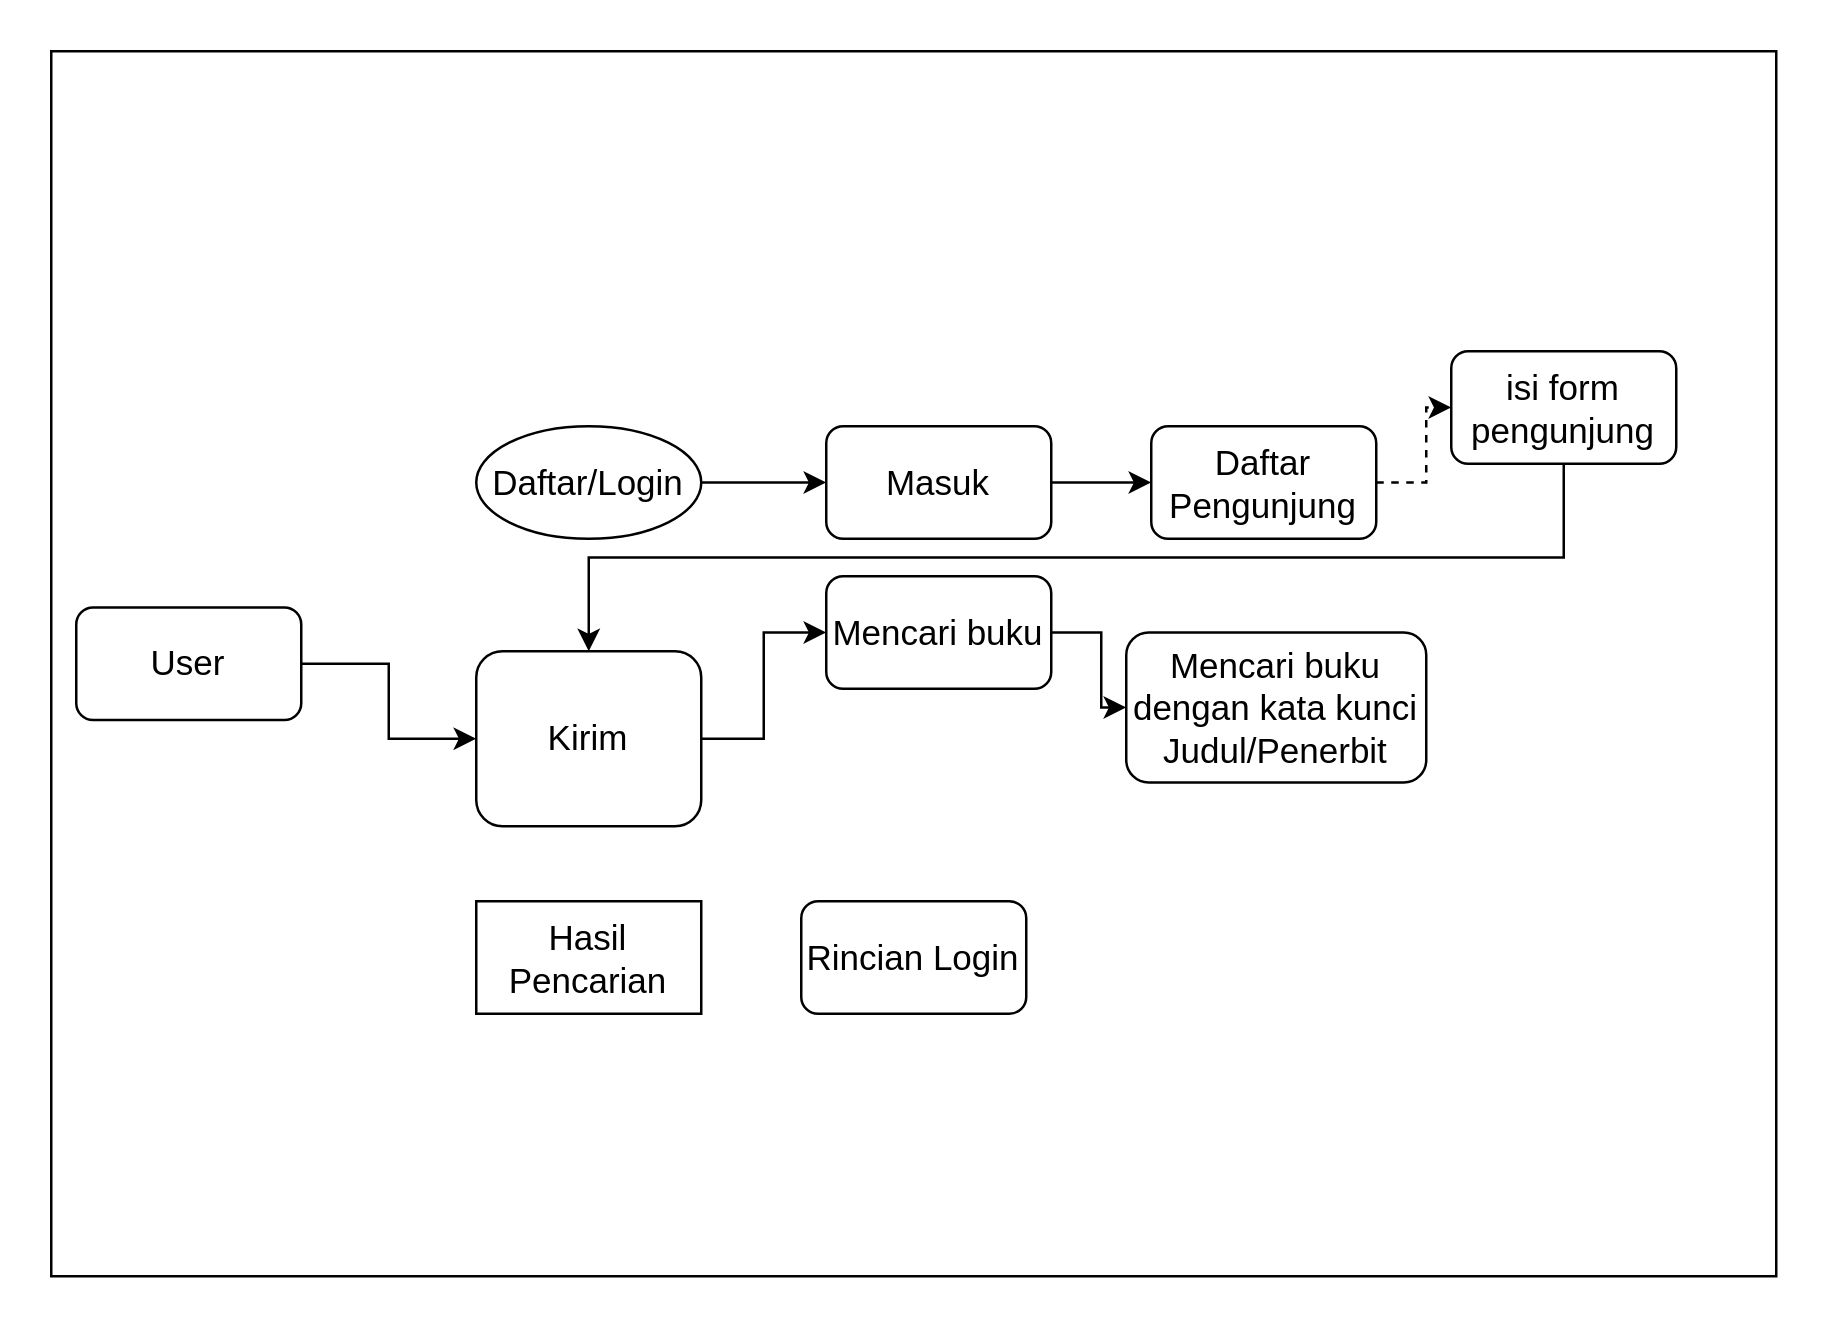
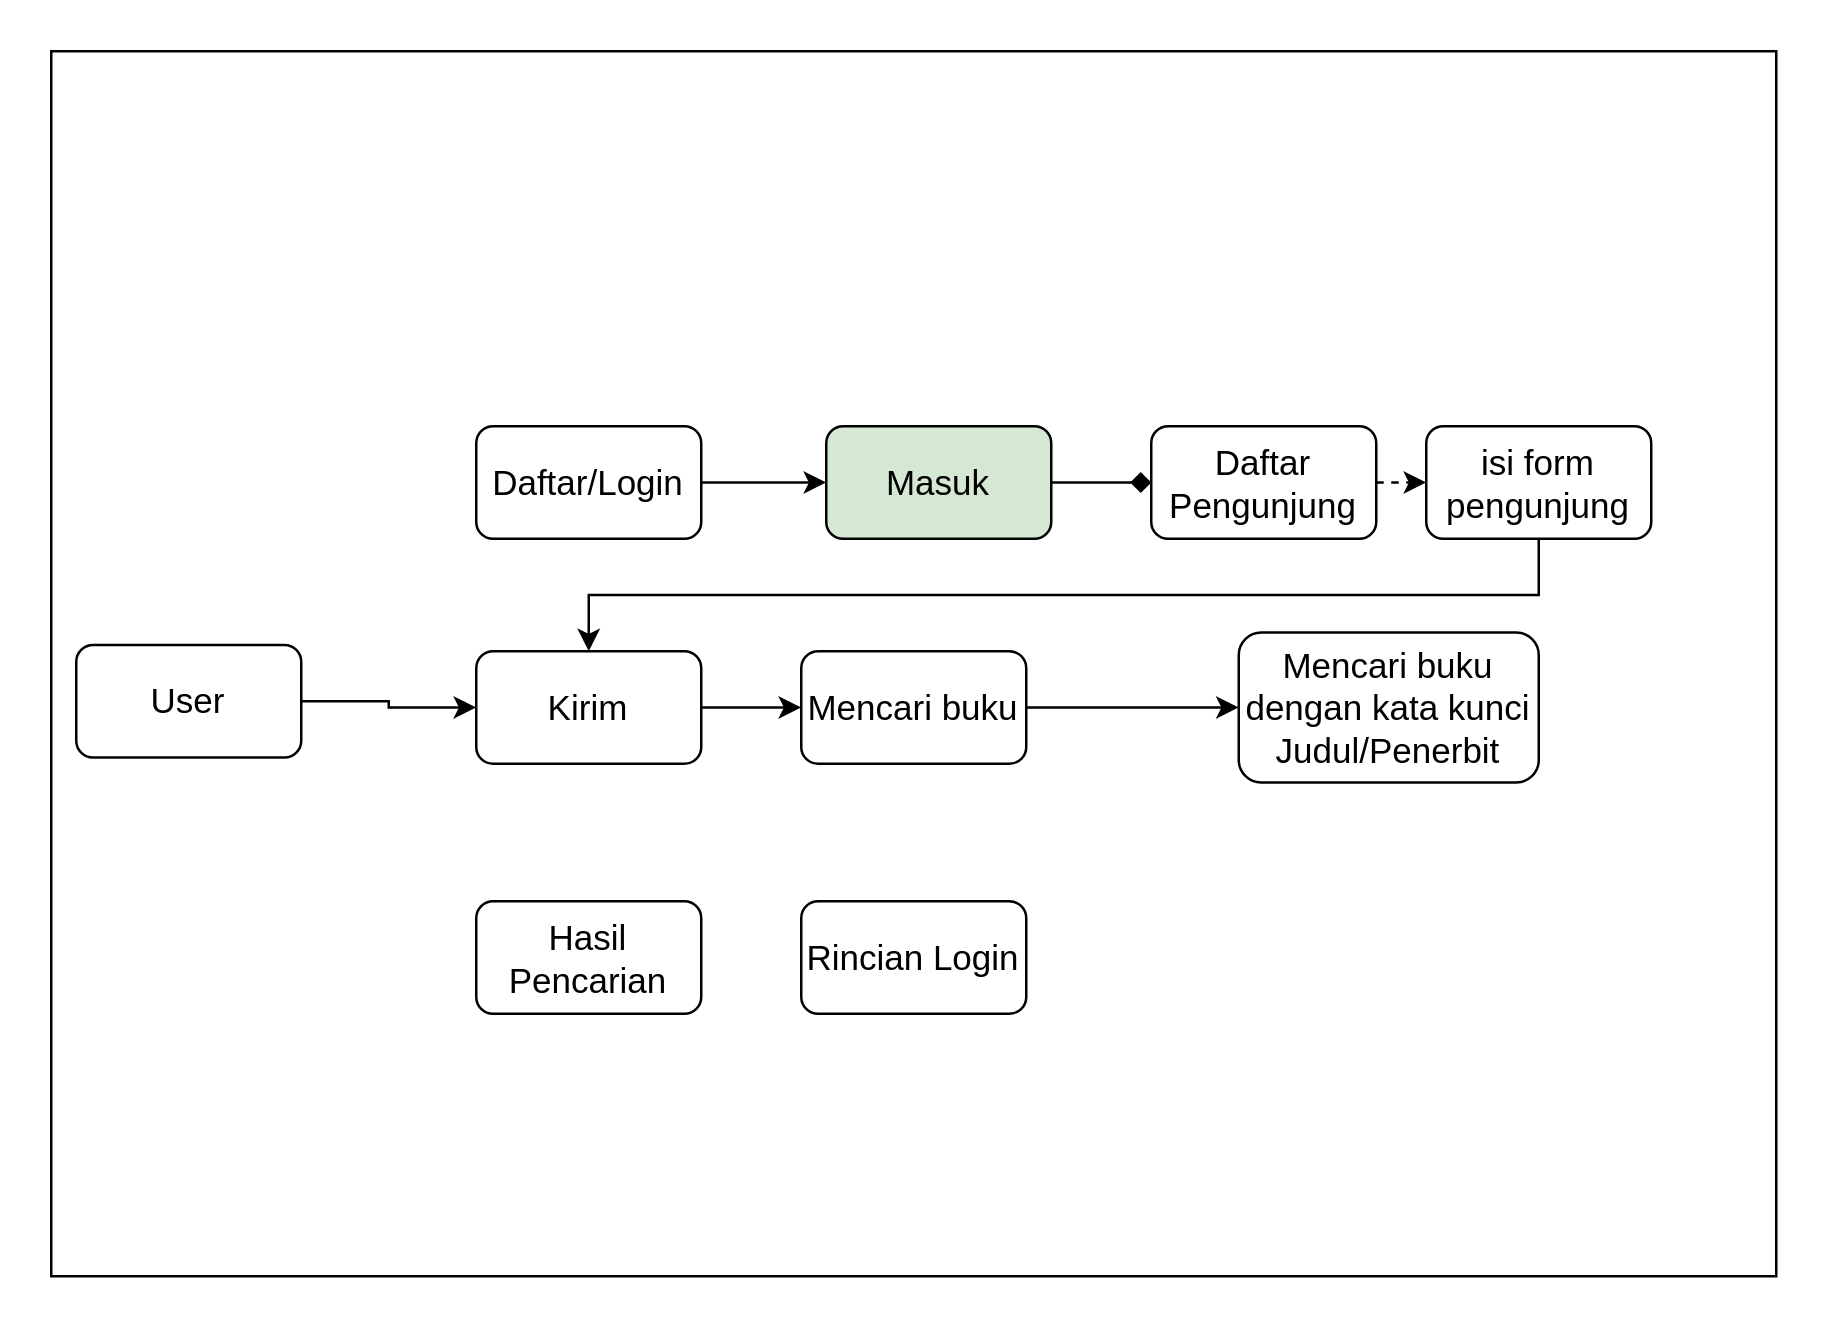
node "isi form pengunjung": moved (1564, 408) -> (1539, 483)
node "Daftar/Login": shape ellipse -> rounded rectangle
node "Masuk": fillcolor #ffffff -> #d5e8d4
edge "Masuk" -> "Daftar Pengunjung": arrowhead classic -> diamond
node "Mencari buku": moved (939, 633) -> (914, 708)
node "User": moved (189, 664) -> (189, 701)
node "Mencari buku dengan kata kunci Judul/Penerbit": moved (1276, 708) -> (1389, 708)
node "Kirim": size 225x175 -> 225x113
node "Hasil Pencarian": shape rectangle -> rounded rectangle
